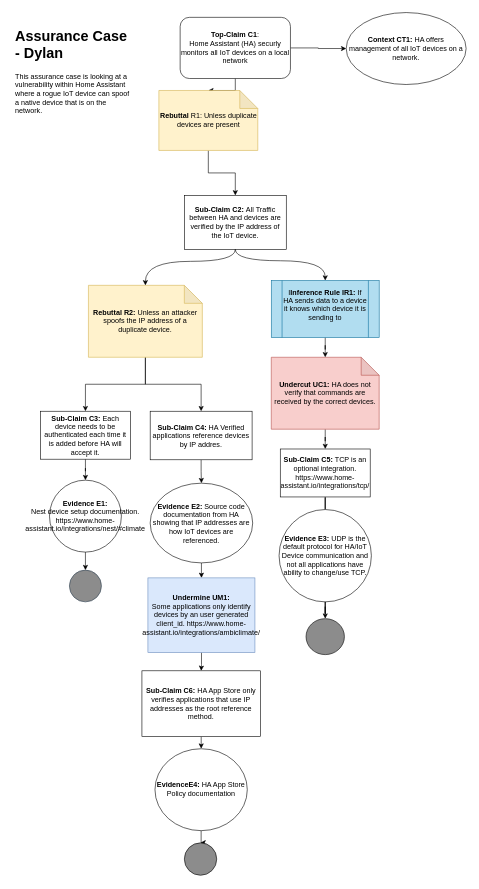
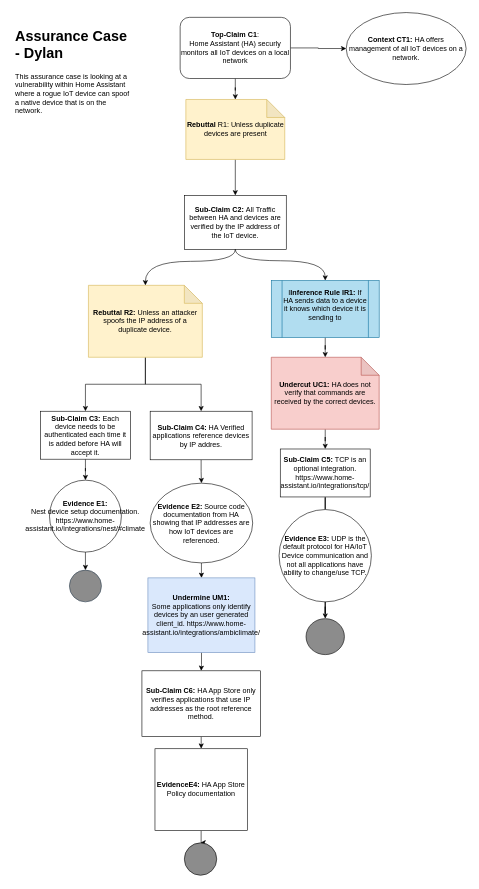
node "Rebuttal R1: Unless duplicate devices are present": moved (209, 120) -> (236, 129)
node "EvidenceE4: HA App Store Policy documentation": shape ellipse -> rectangle
